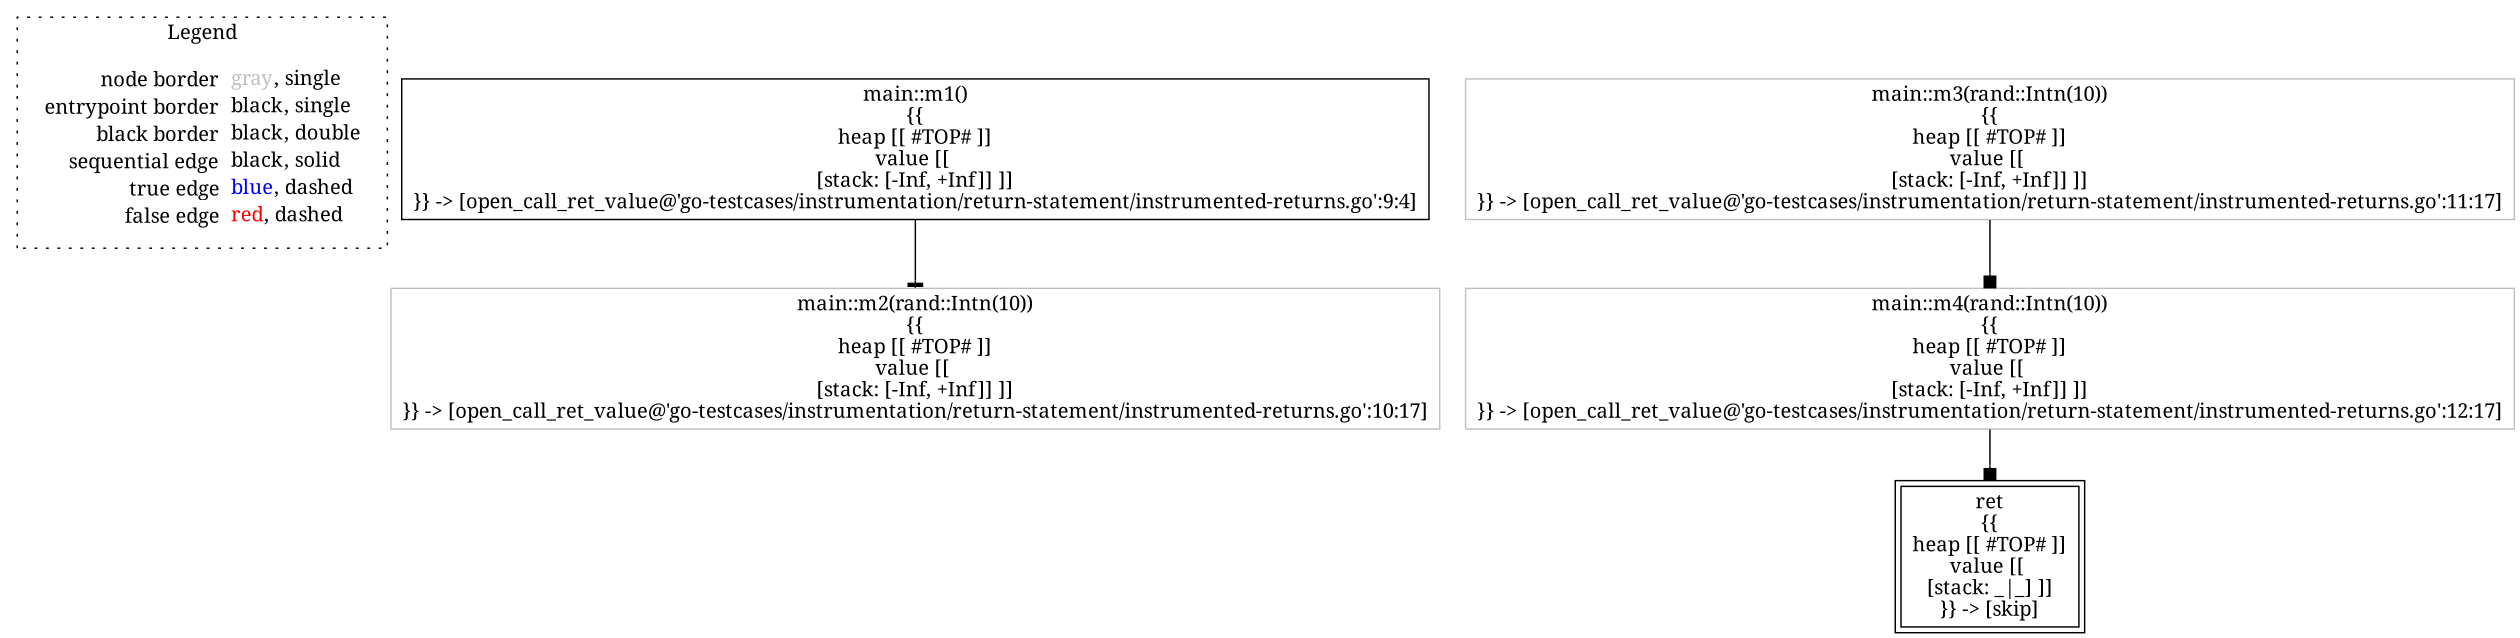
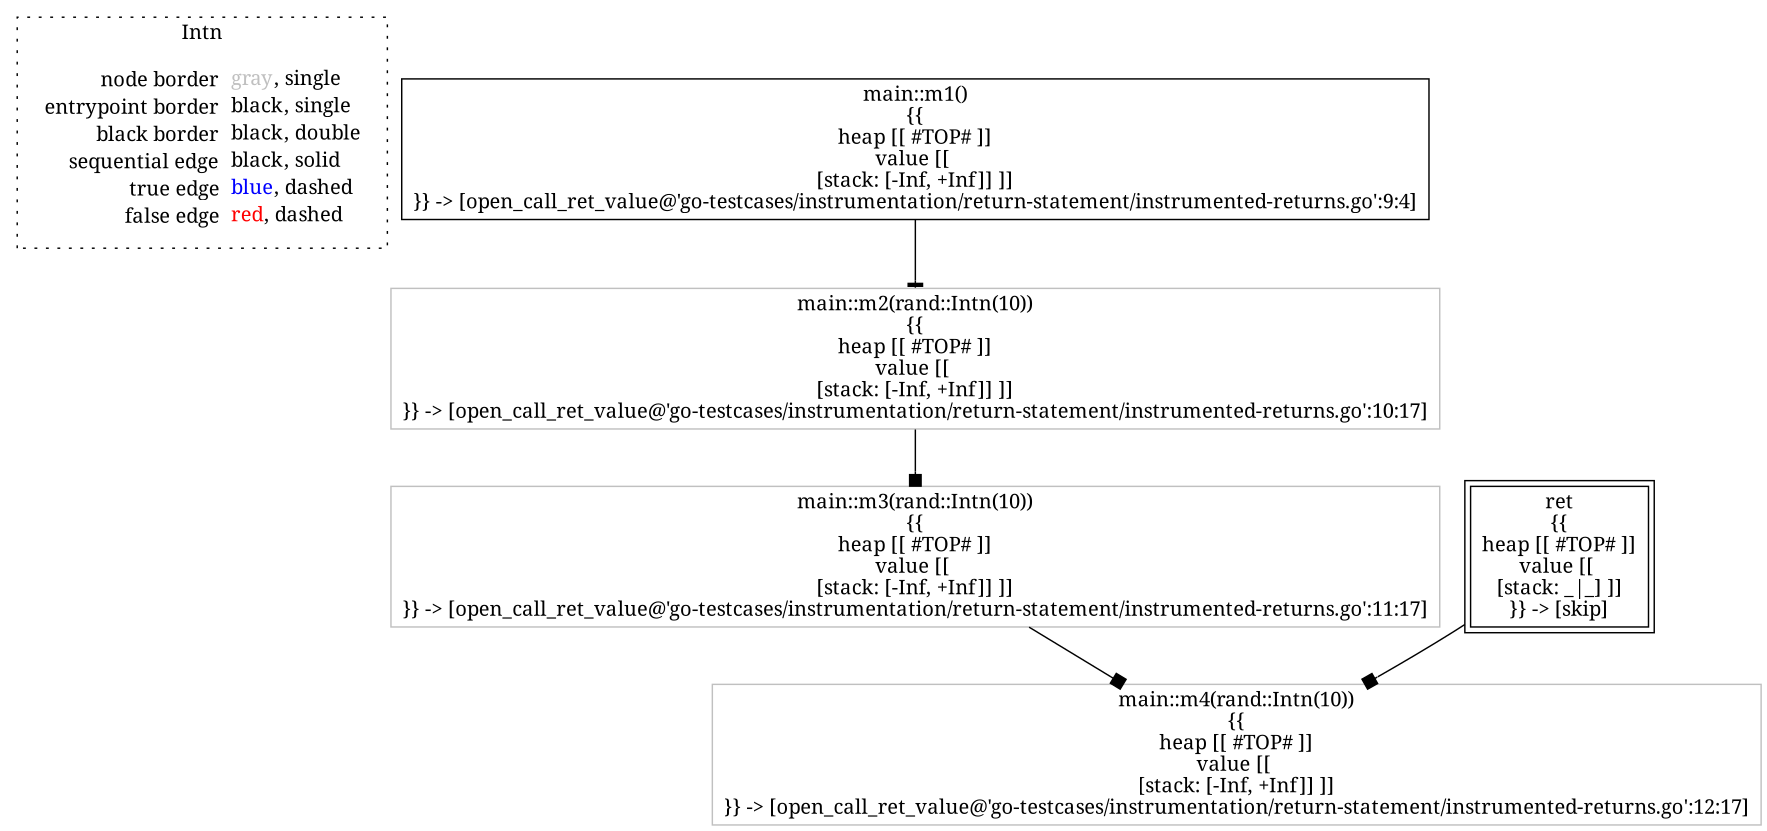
cluster "Legend": label "Legend" -> "Intn"
edge "main::m4(rand::Intn(10))" -> "ret": reversed
edge "main::m2(rand::Intn(10))" -> "main::m3(rand::Intn(10))": added
